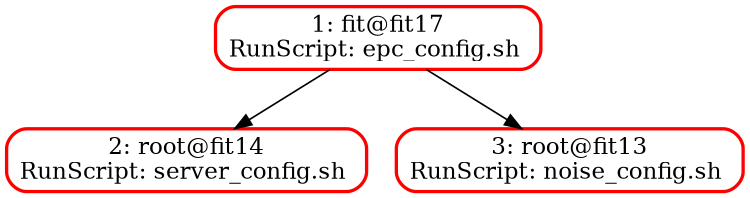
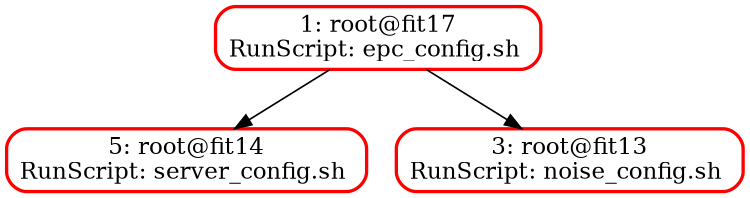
node "1: fit@fit17 RunScript: epc_config.sh": label "1: fit@fit17 RunScript: epc_config.sh" -> "1: root@fit17 RunScript: epc_config.sh"
node "2: root@fit14 RunScript: server_config.sh": label "2: root@fit14 RunScript: server_config.sh" -> "5: root@fit14 RunScript: server_config.sh"
